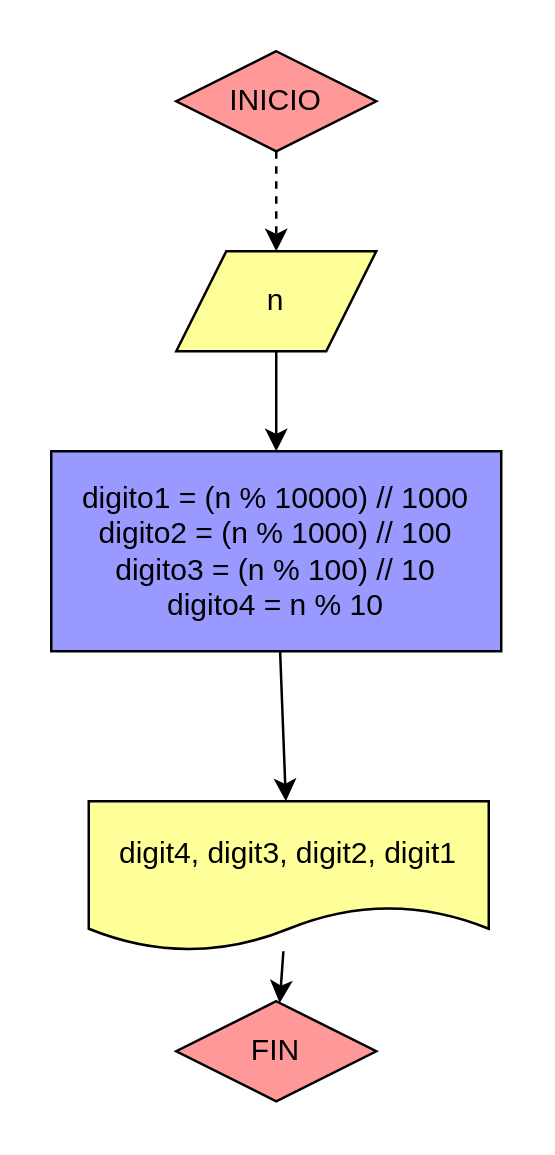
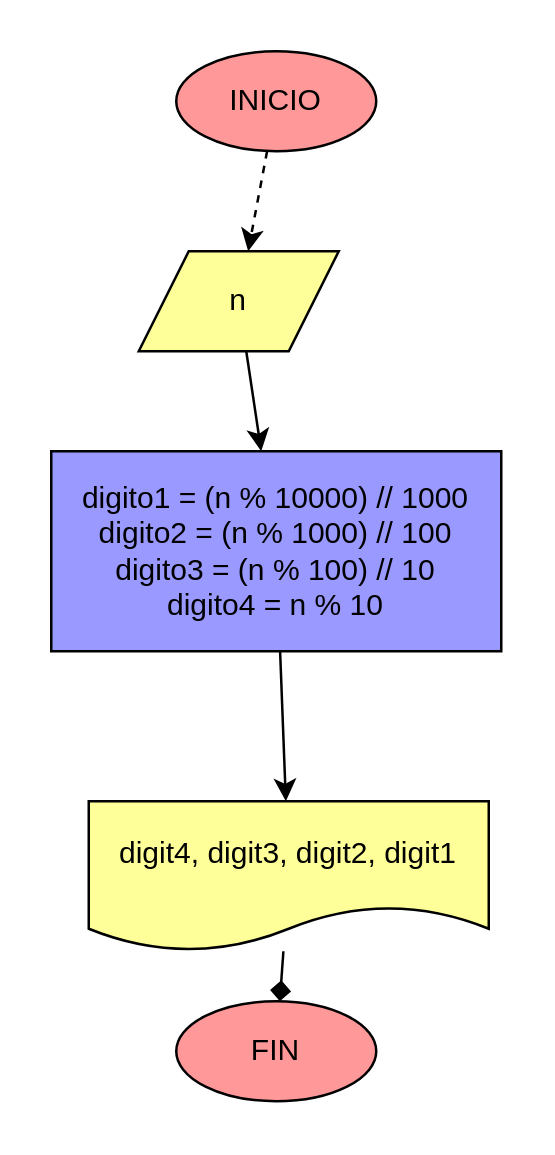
node "INICIO": shape diamond -> ellipse
node "n": moved (276, 301) -> (239, 301)
edge "digit4, digit3, digit2, digit1" -> "FIN": arrowhead classic -> diamond
node "FIN": shape diamond -> ellipse
